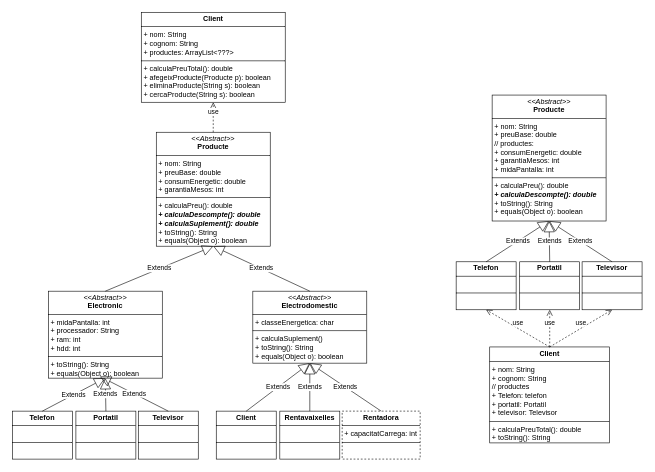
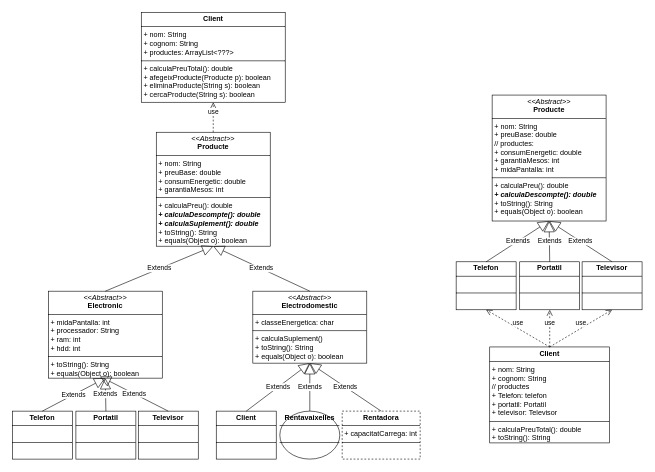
node "Rentavaixelles": shape rectangle -> ellipse
